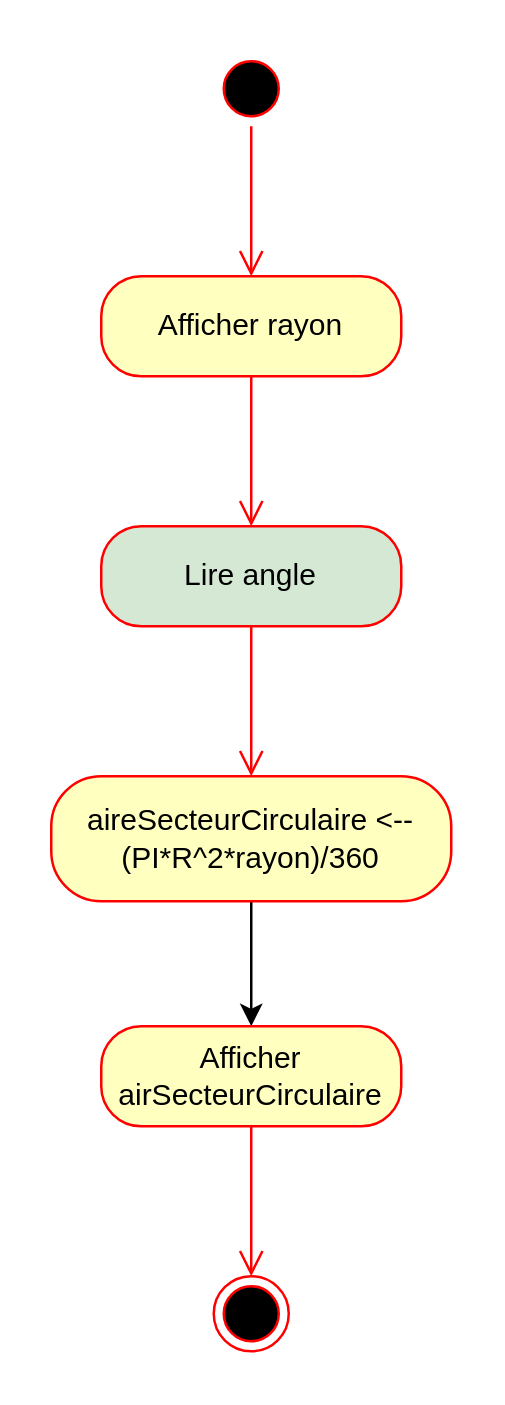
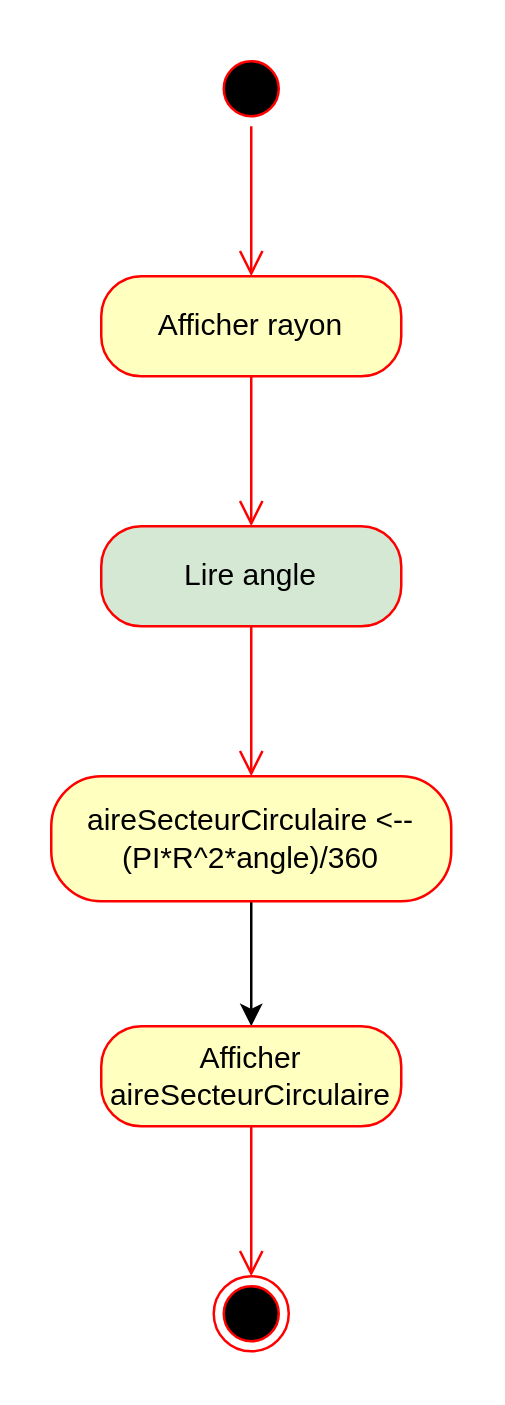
node "aireSecteurCirculaire <-- (PI*R^2*rayon)/360": label "aireSecteurCirculaire <-- (PI*R^2*rayon)/360" -> "aireSecteurCirculaire <-- (PI*R^2*angle)/360"
node "Afficher airSecteurCirculaire": label "Afficher airSecteurCirculaire" -> "Afficher aireSecteurCirculaire"
